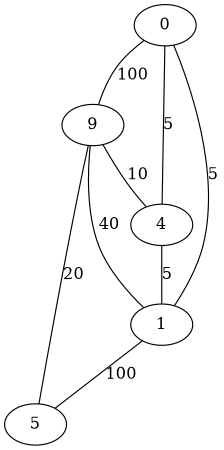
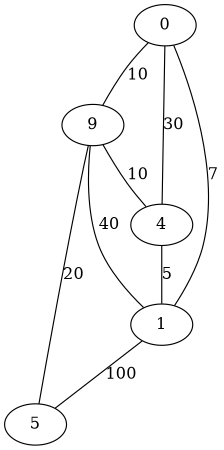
edge "0" -- "9": label "100" -> "10"
edge "0" -- "4": label "5" -> "30"
edge "0" -- "1": label "5" -> "7"
